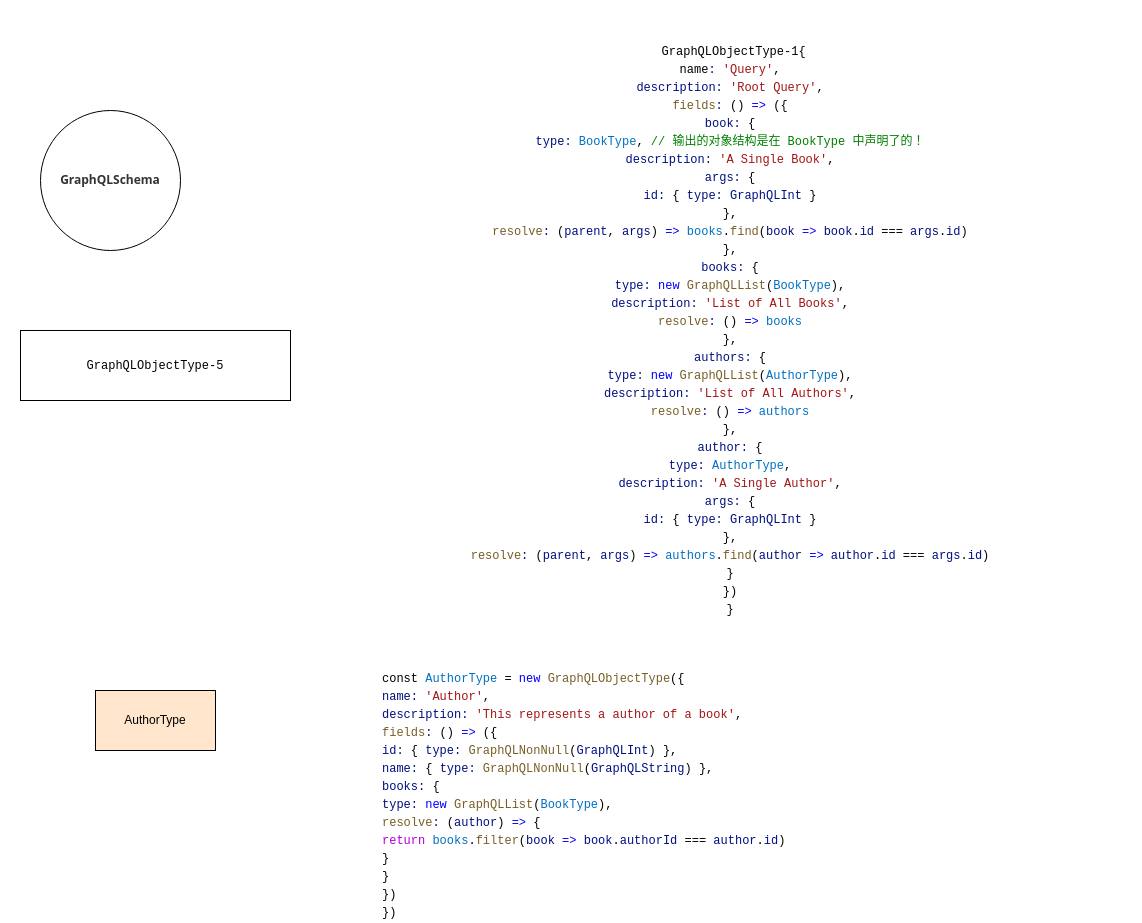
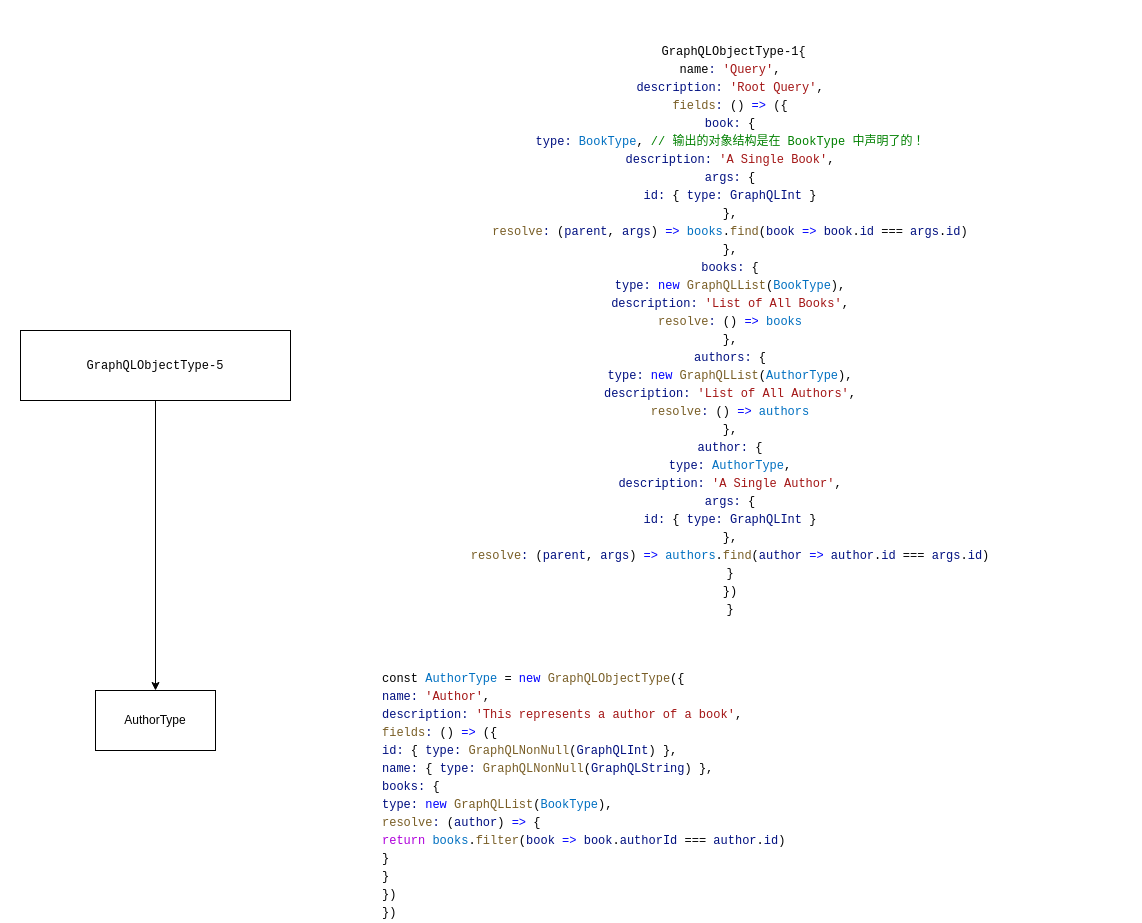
node "GraphQLSchema": removed
edge "GraphQLObjectType-5" -> "AuthorType": added
node "AuthorType": fillcolor #ffe6cc -> #ffffff
